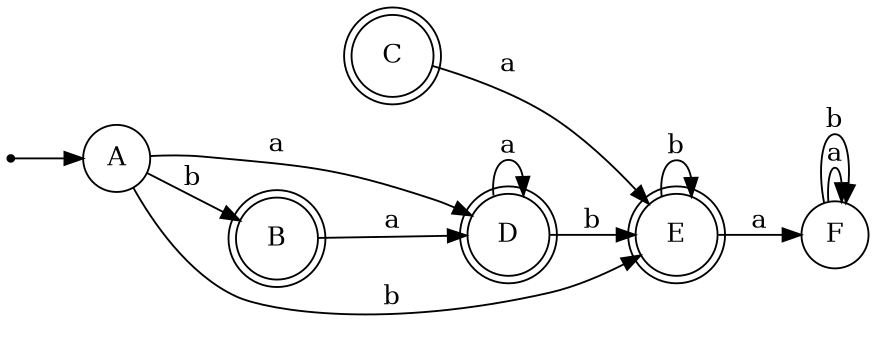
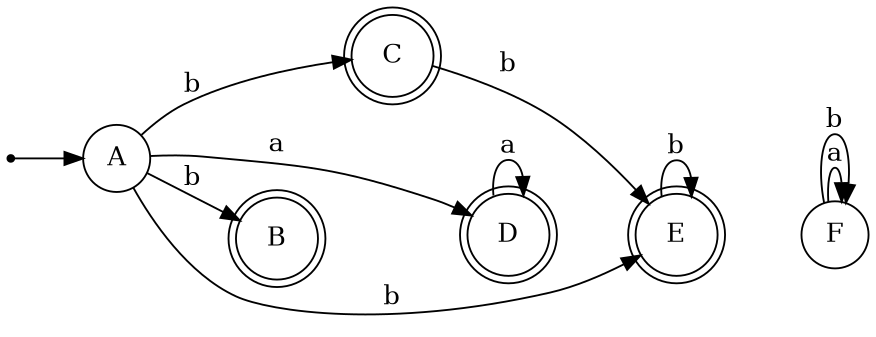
edge "C" -> "E": label "a" -> "b"
edge "A" -> "C": added, label "b"
edge "D" -> "E": removed, label "b"
edge "E" -> "F": removed, label "a"
edge "B" -> "D": removed, label "a"
